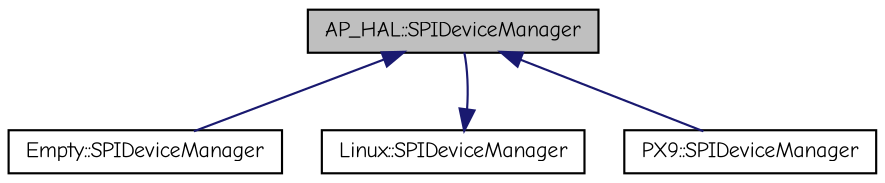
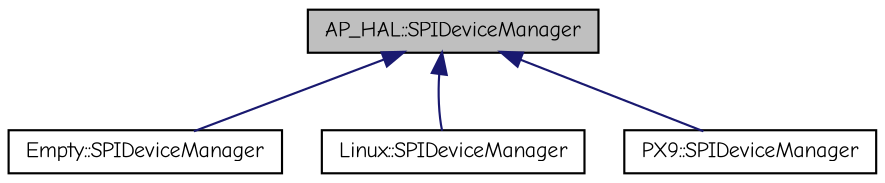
edge "AP_HAL::SPIDeviceManager" -> "Linux::SPIDeviceManager": reversed
